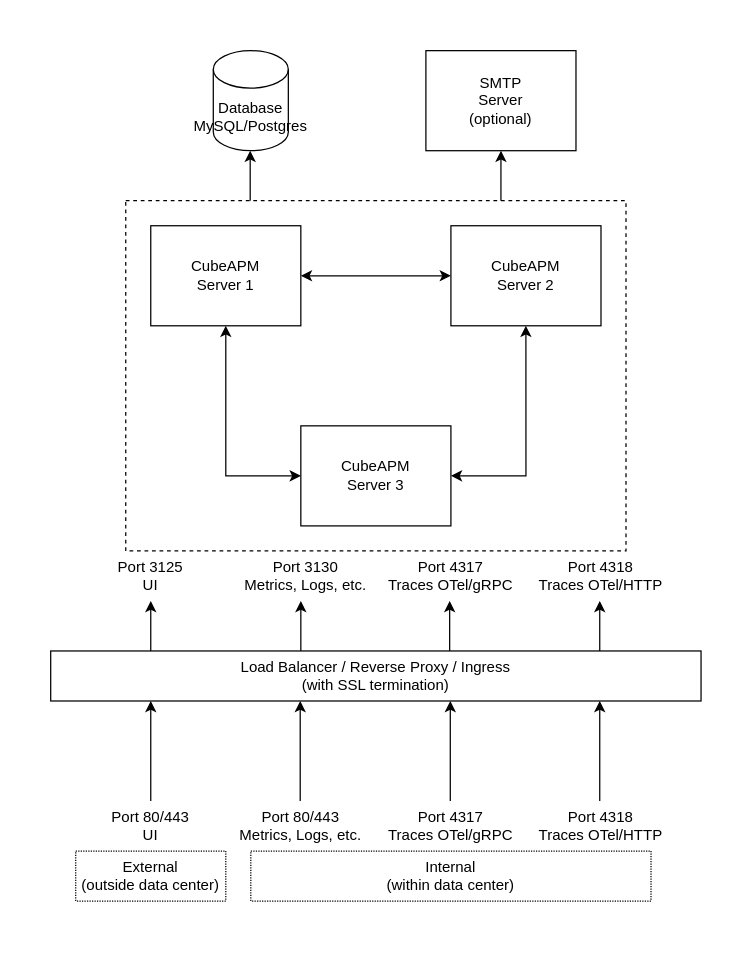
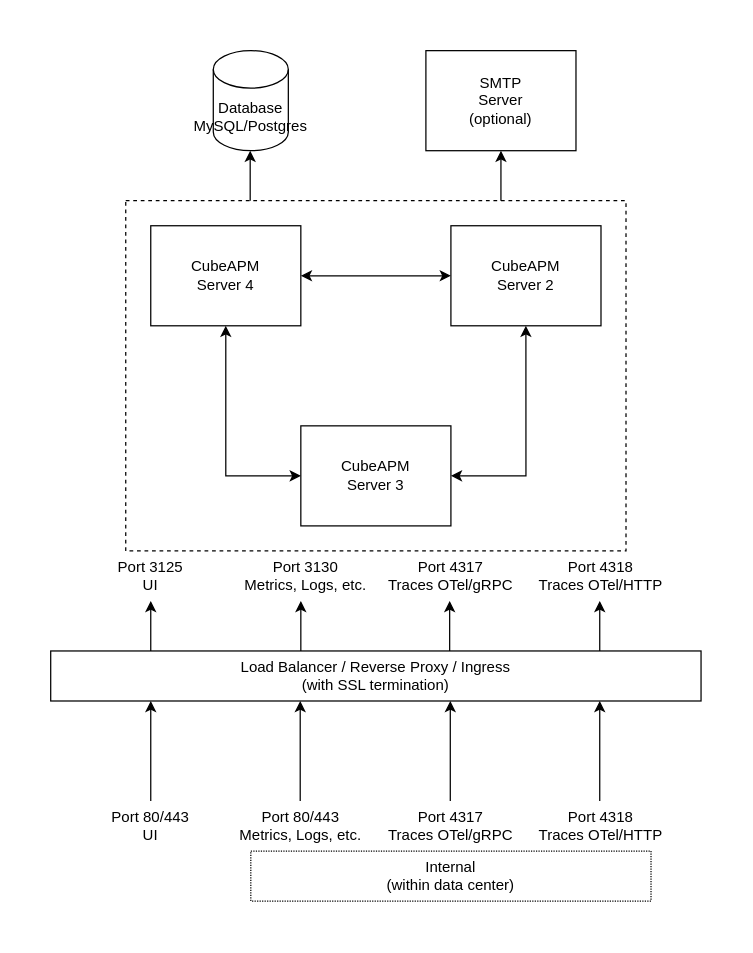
node "CubeAPM Server 1": label "CubeAPM Server 1" -> "CubeAPM Server 4"
node "External (outside data center)": removed
